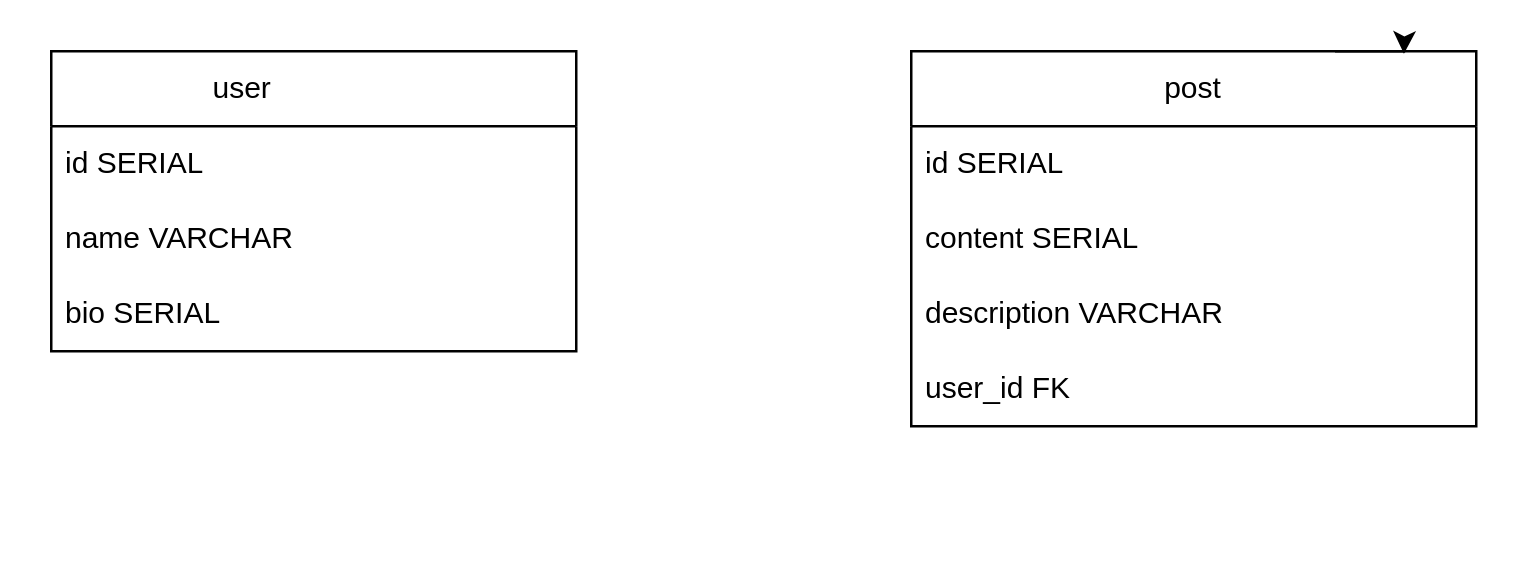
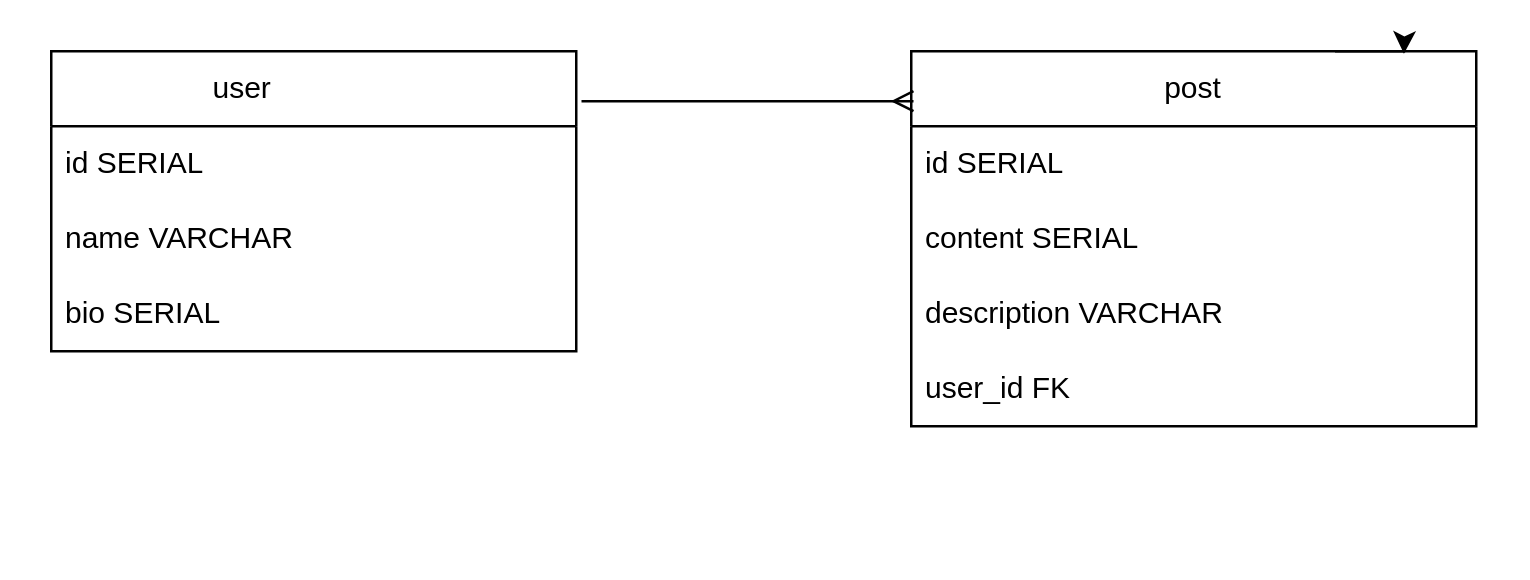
edge "user" -> "post": added
